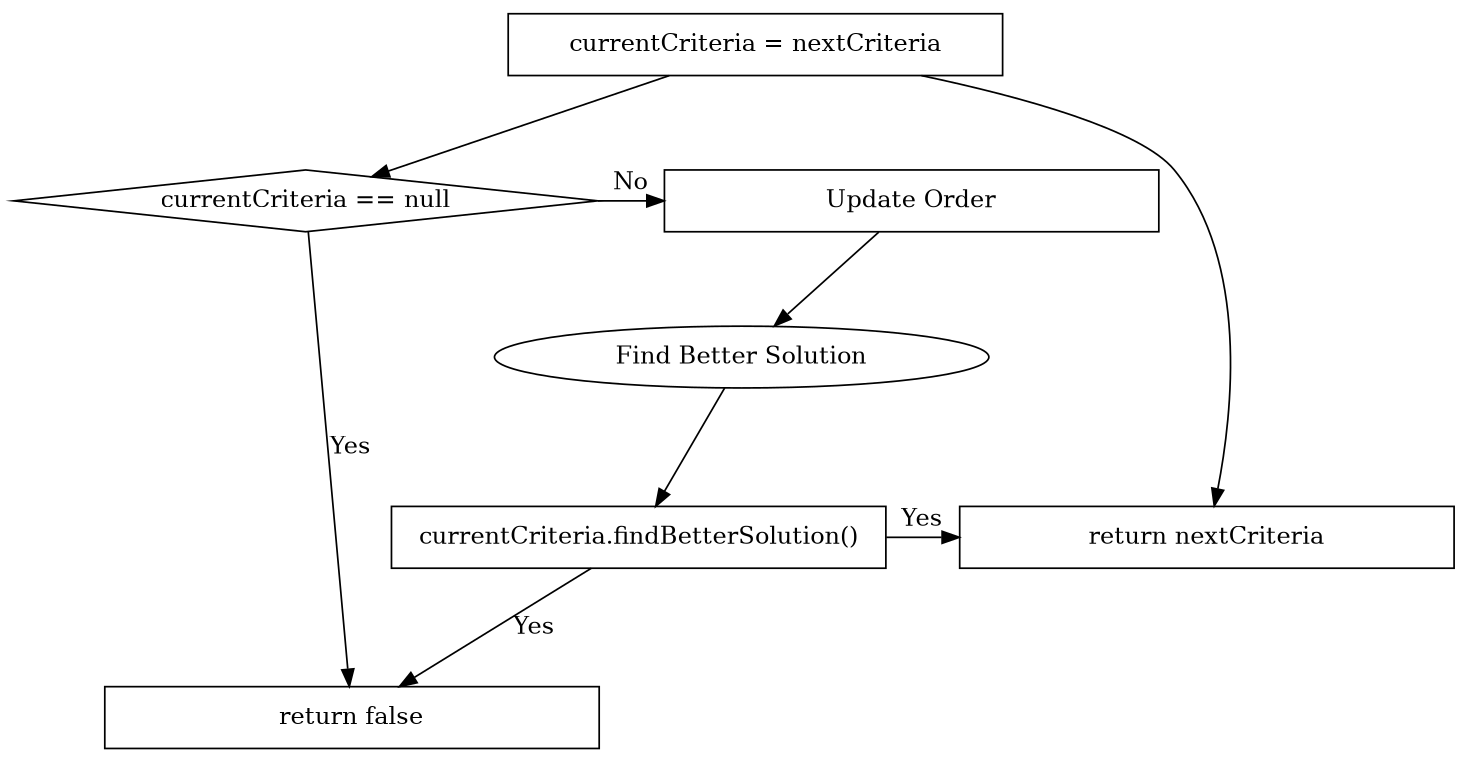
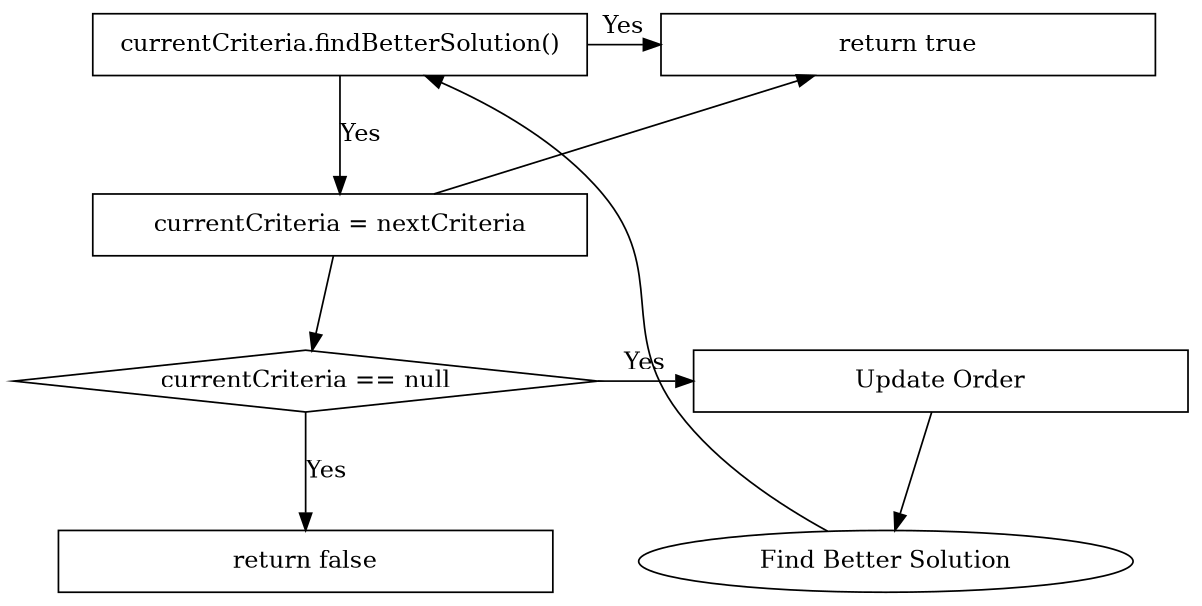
edge "currentCriteria == null" -> "Update Order": label "No" -> "Yes"
node "return nextCriteria": label "return nextCriteria" -> "return true"
edge "currentCriteria.findBetterSolution()" -> "return false": now "currentCriteria.findBetterSolution()" -> "currentCriteria = nextCriteria"
